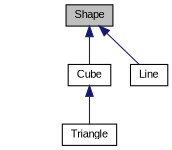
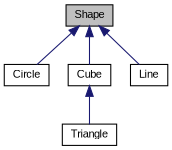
node "Circle": added
